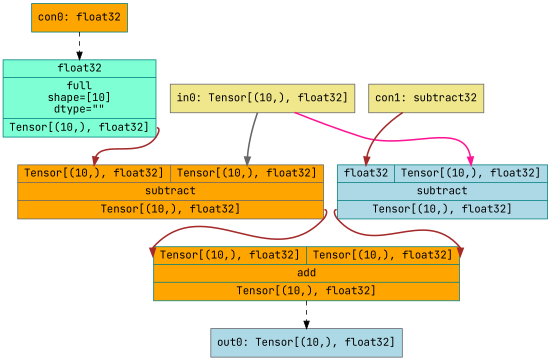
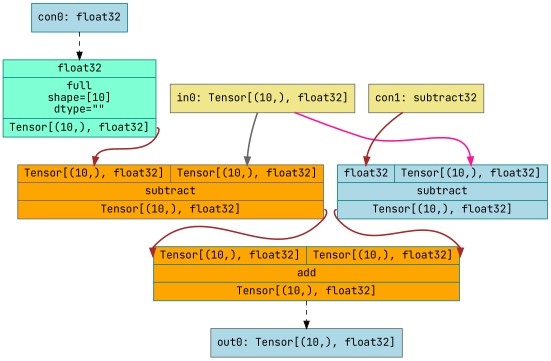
node "con0: float32": fillcolor orange -> lightblue
